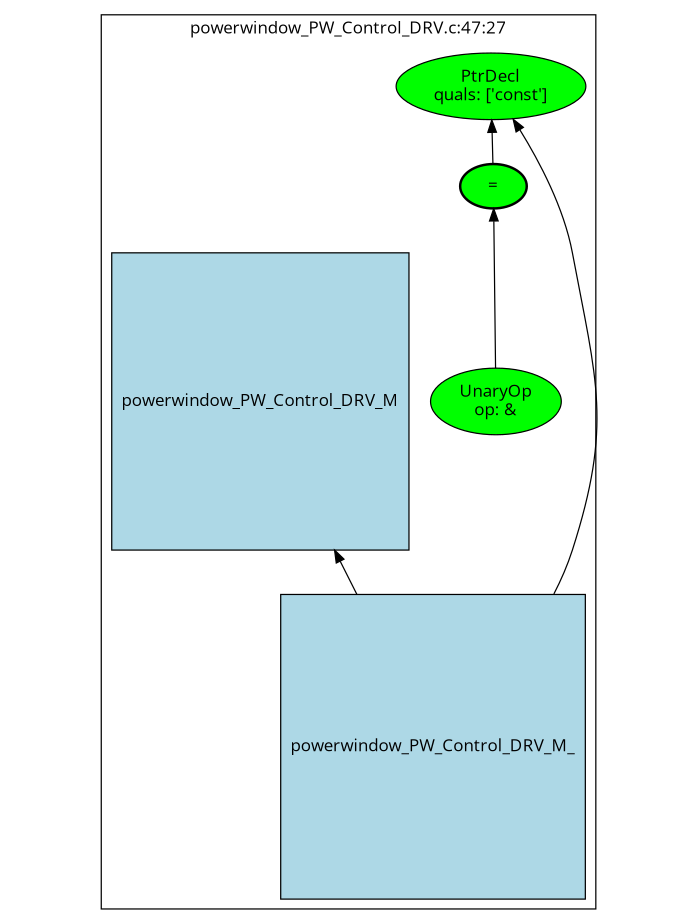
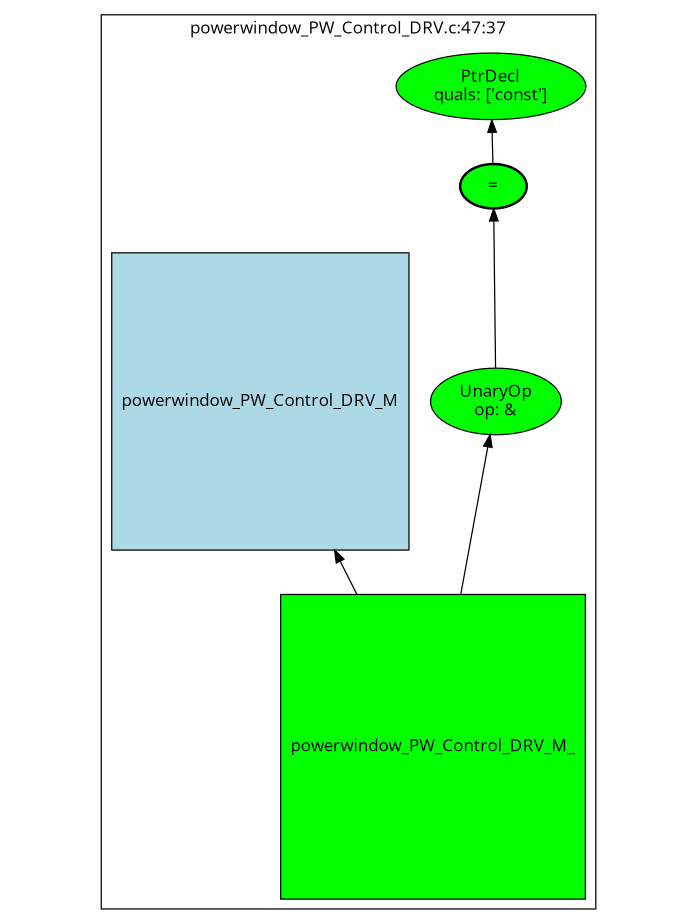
cluster "powerwindow_PW_Control_DRV.c:47:27": label "powerwindow_PW_Control_DRV.c:47:27" -> "powerwindow_PW_Control_DRV.c:47:37"
edge "PtrDecl quals: ['const']" -- "powerwindow_PW_Control_DRV_M_": now "UnaryOp op: &" -- "powerwindow_PW_Control_DRV_M_"
node "powerwindow_PW_Control_DRV_M_": fillcolor lightblue -> green
